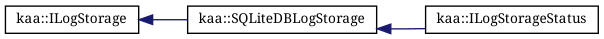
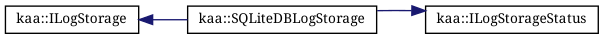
edge "kaa::ILogStorageStatus" -> "kaa::SQLiteDBLogStorage": reversed
